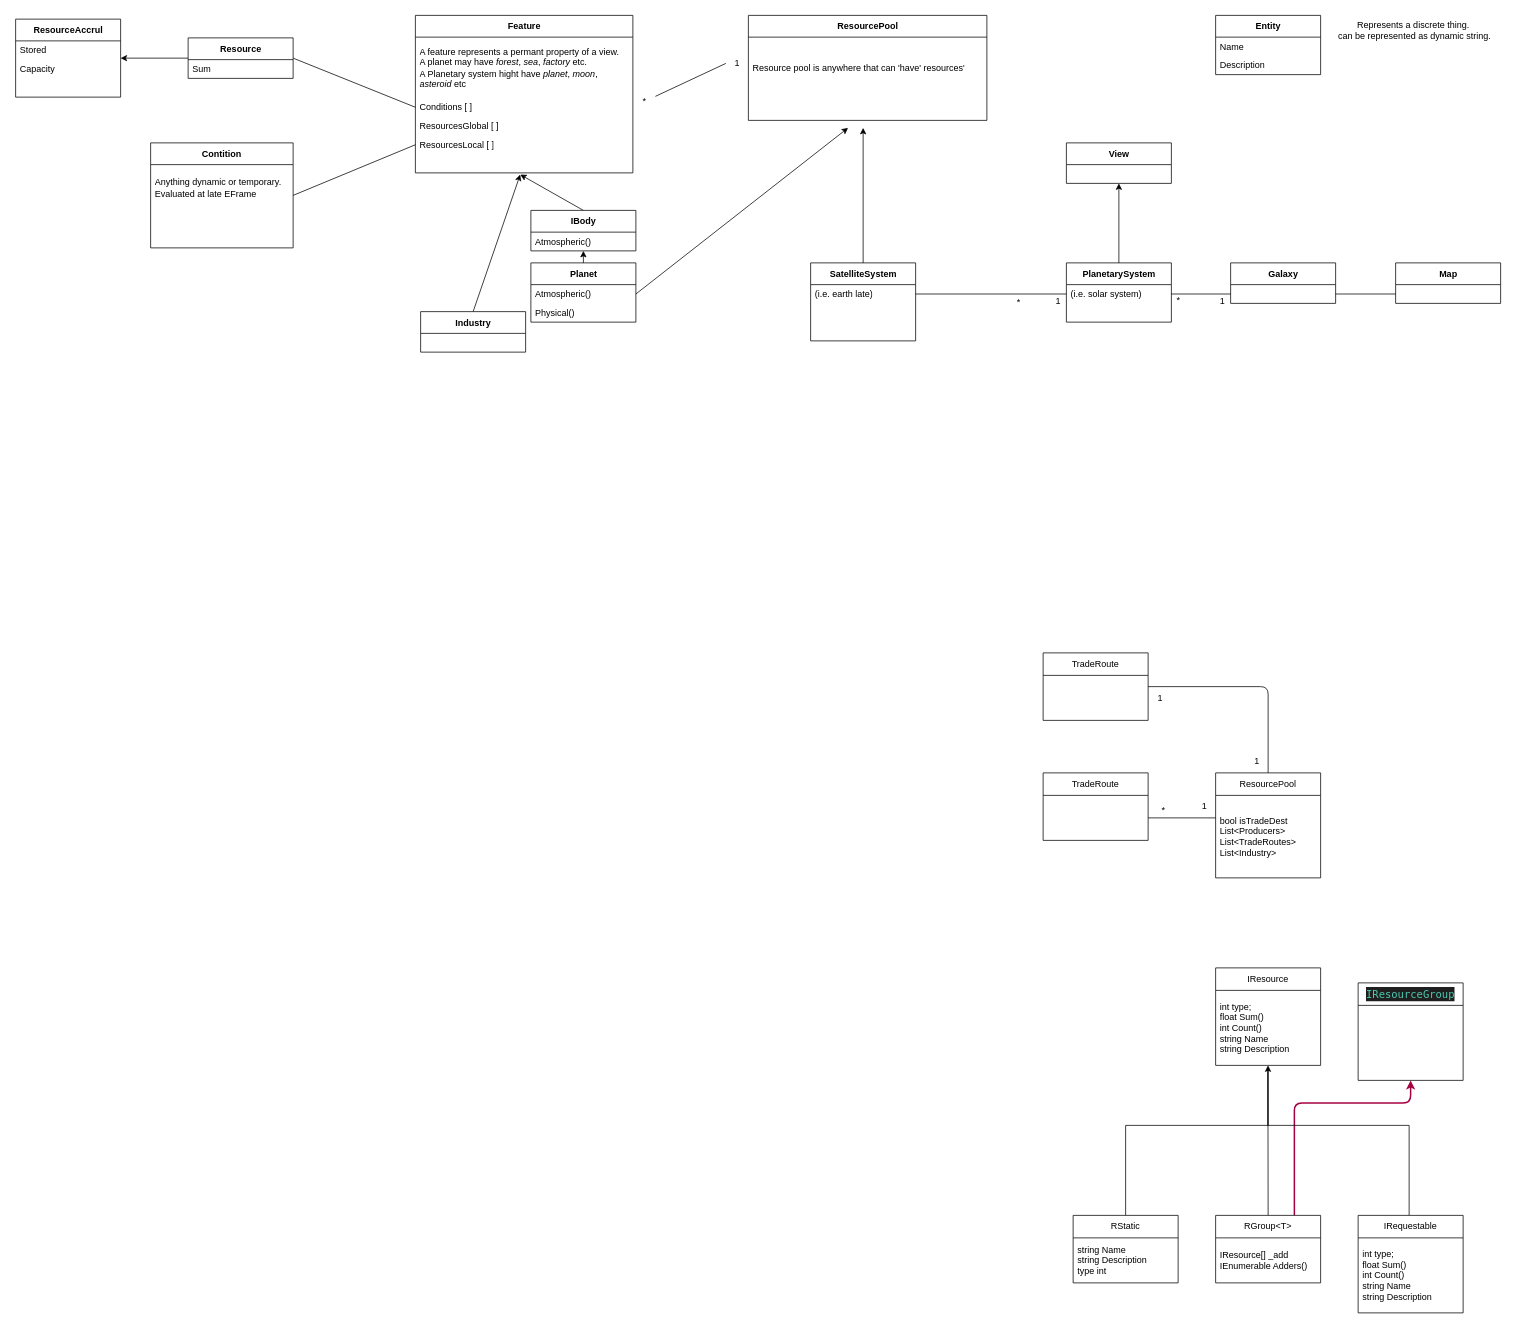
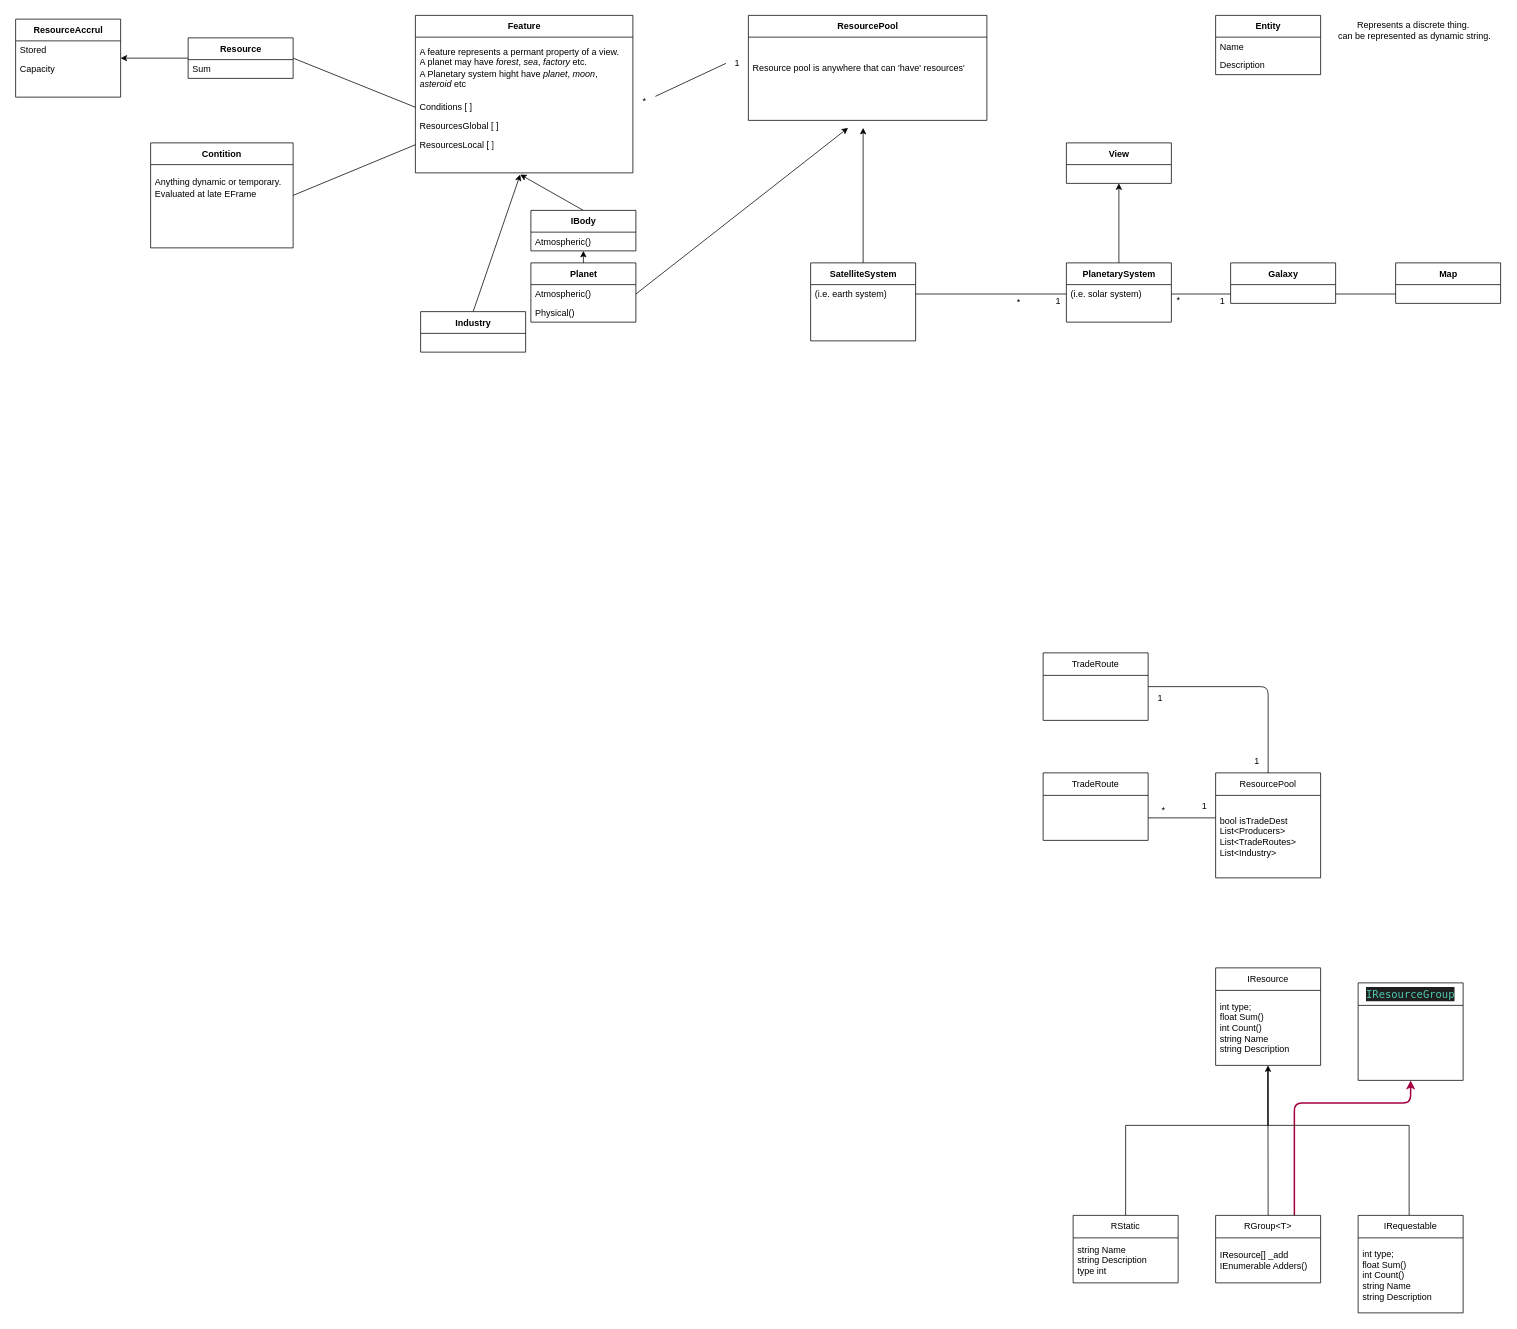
node "(i.e. earth late)": label "(i.e. earth late)" -> "(i.e. earth system)"
